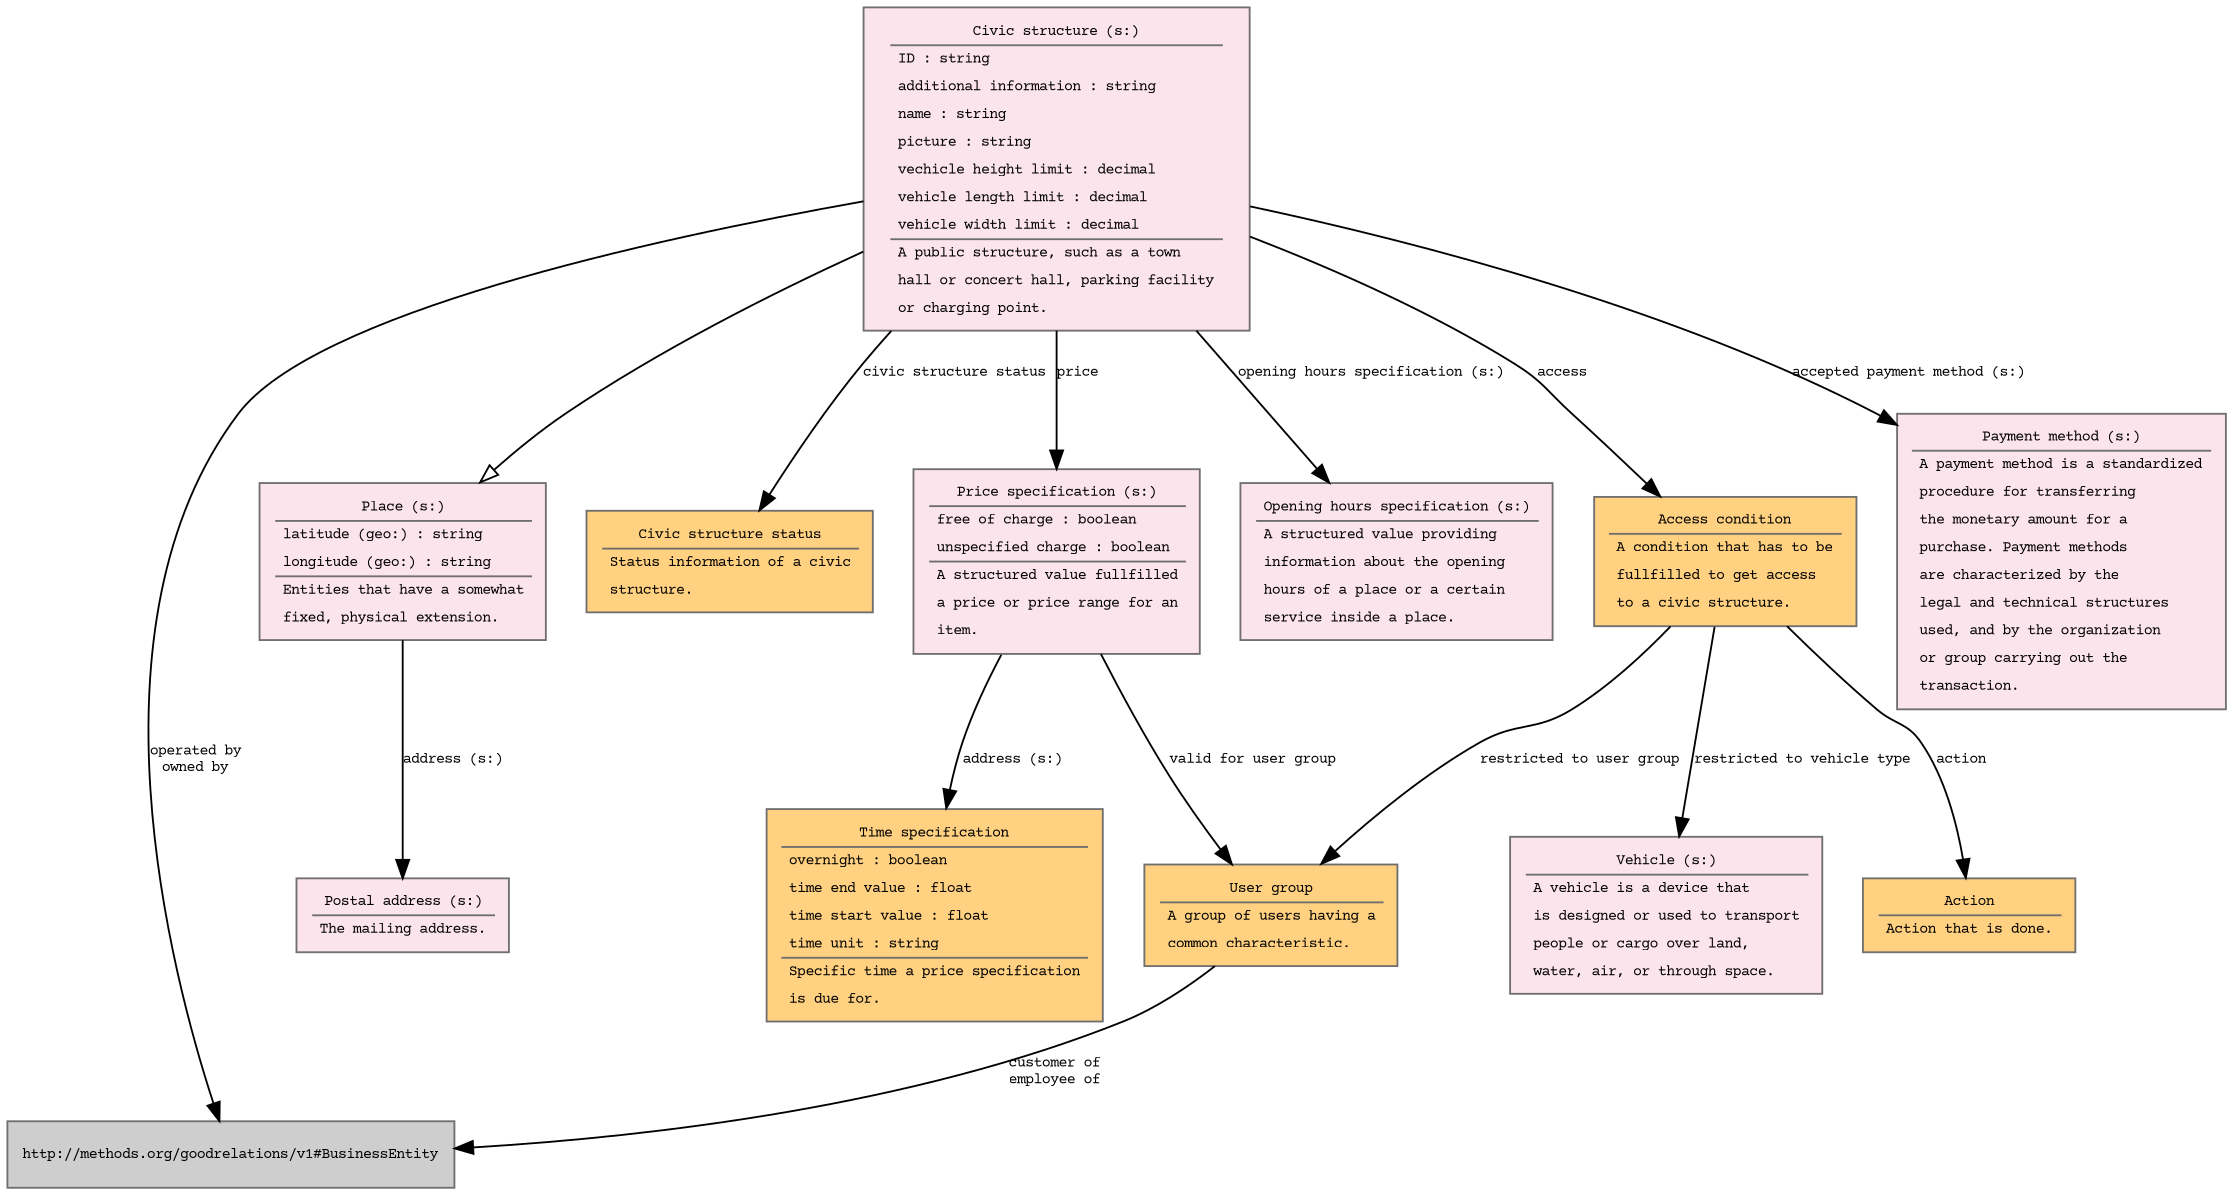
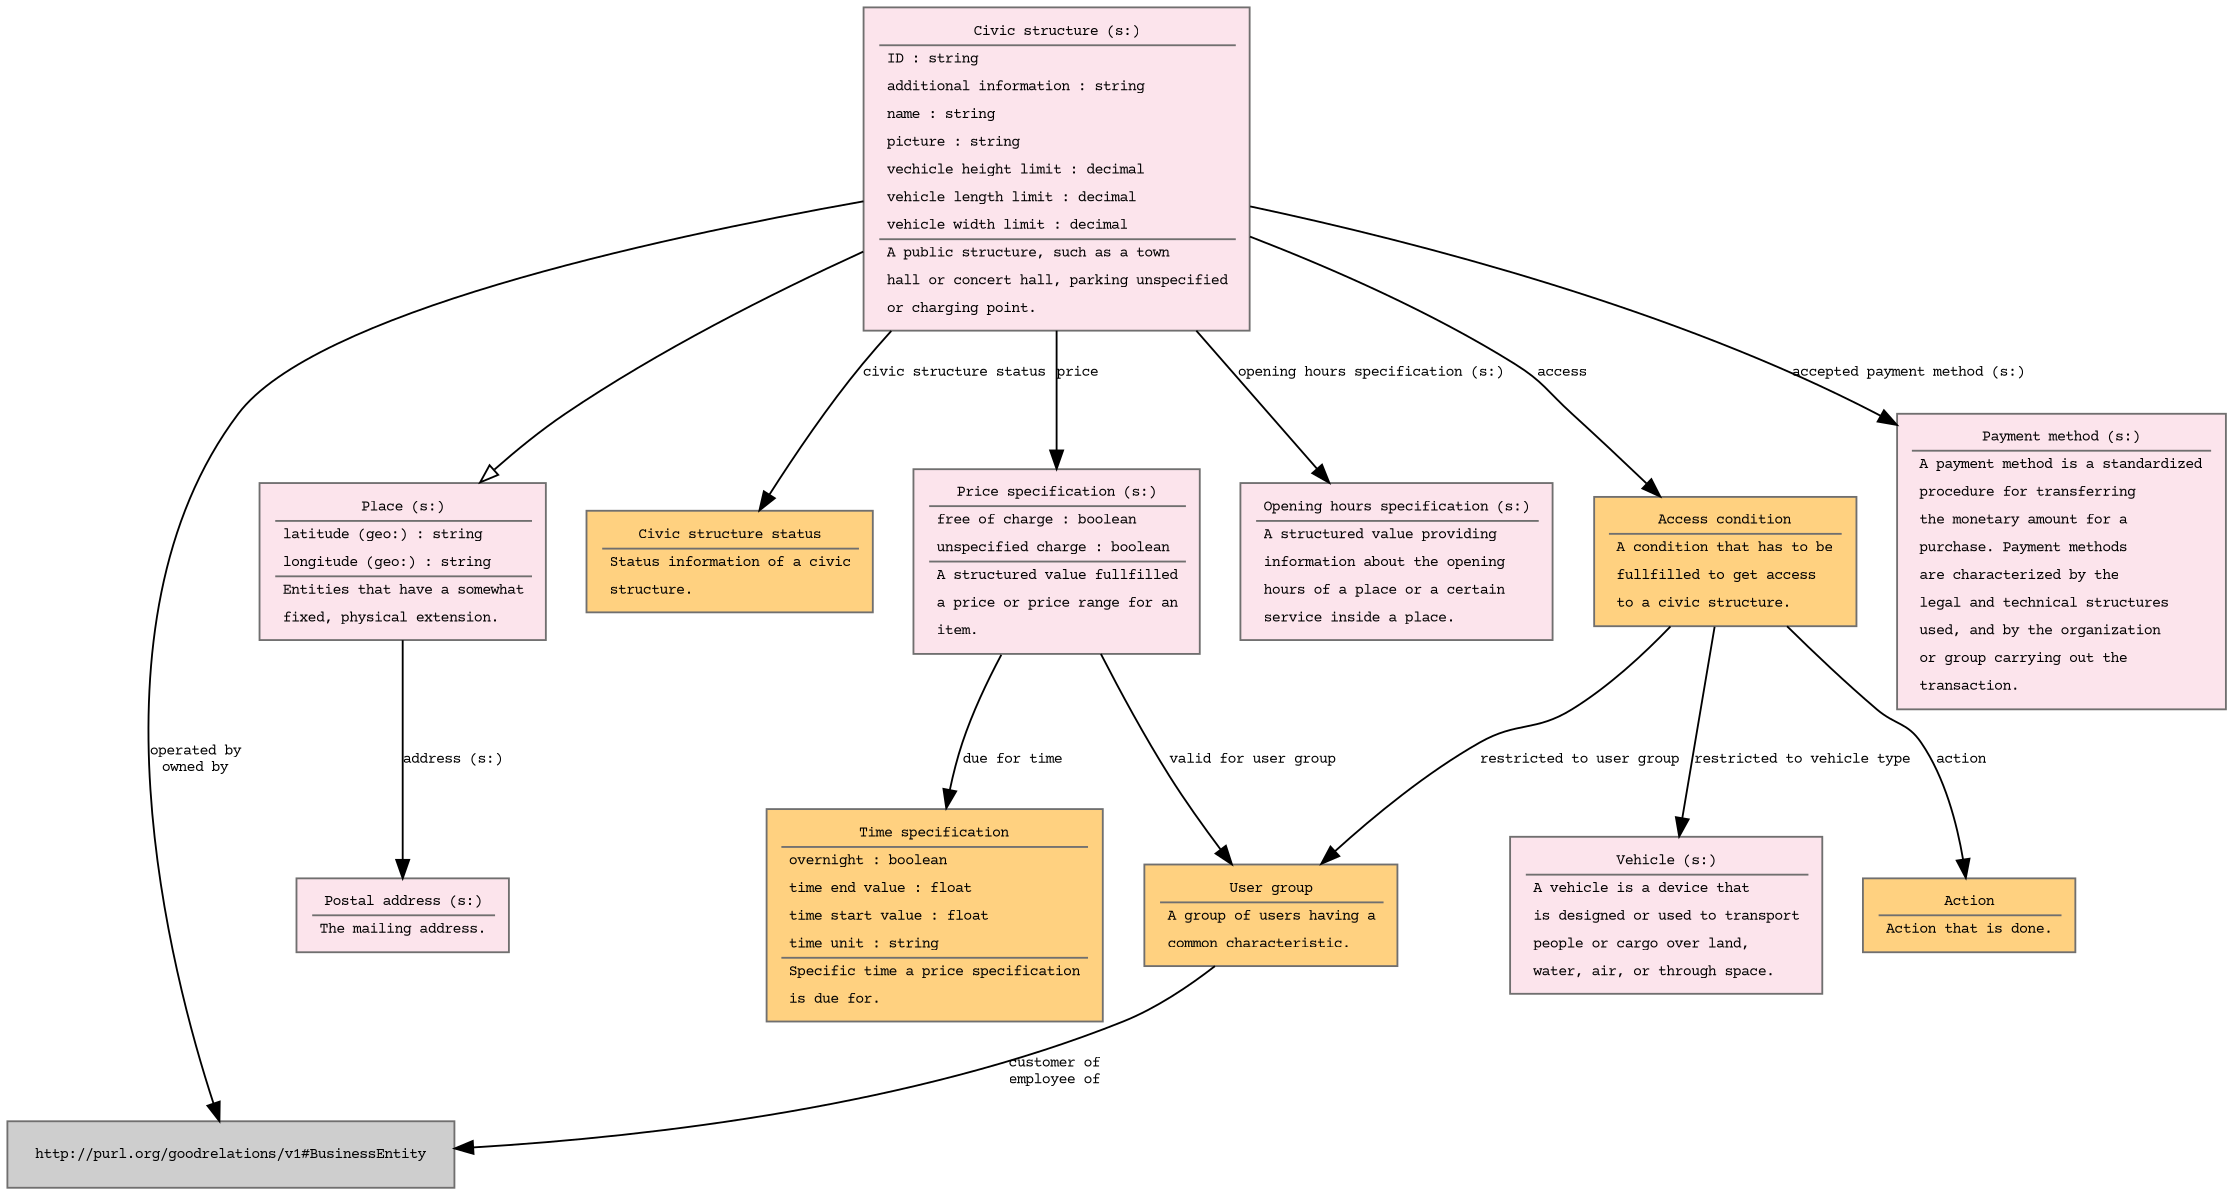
node "Civic structure (s:)": text "hall or concert hall, parking facility" -> "hall or concert hall, parking unspecified"
edge "Price specification (s:)" -> "Time specification": label "address (s:)" -> "due for time"
node "http://methods.org/goodrelations/v1#BusinessEntity": label "http://methods.org/goodrelations/v1#BusinessEntity" -> "http://purl.org/goodrelations/v1#BusinessEntity"
